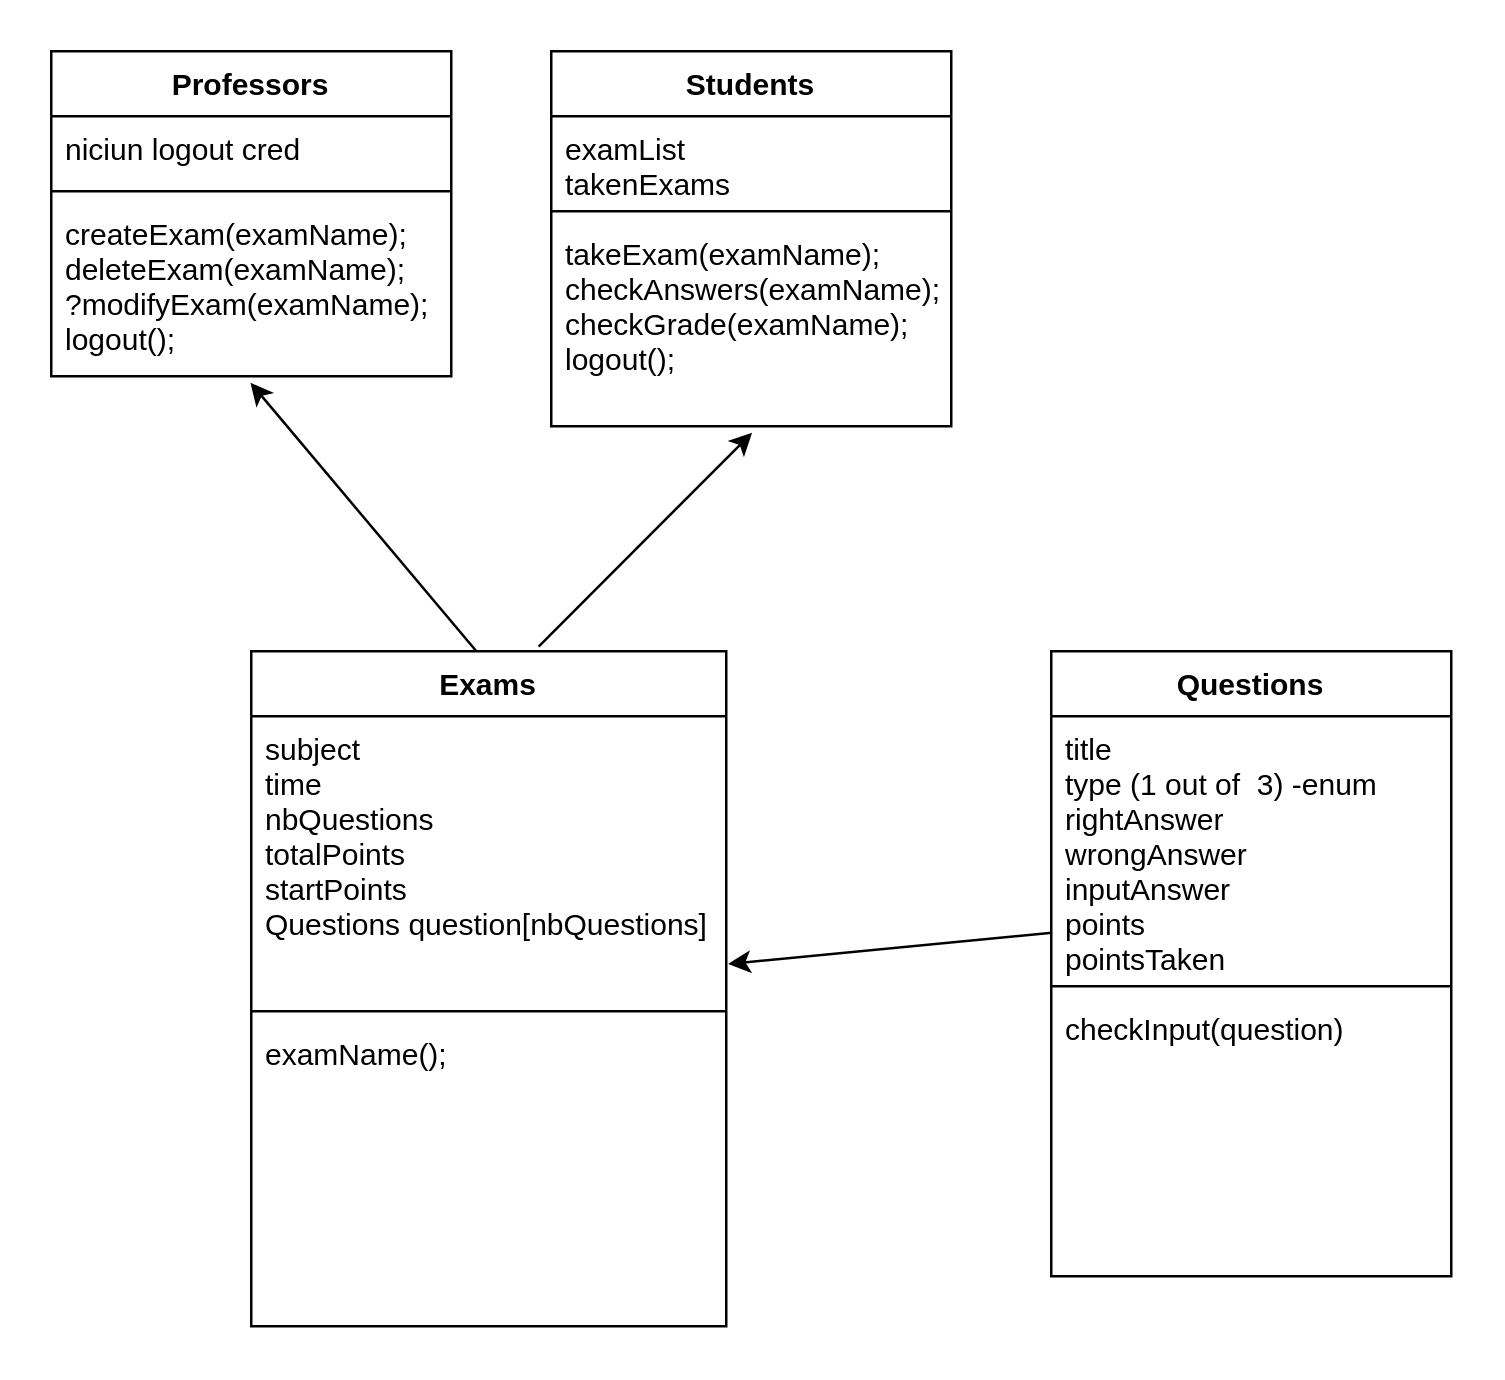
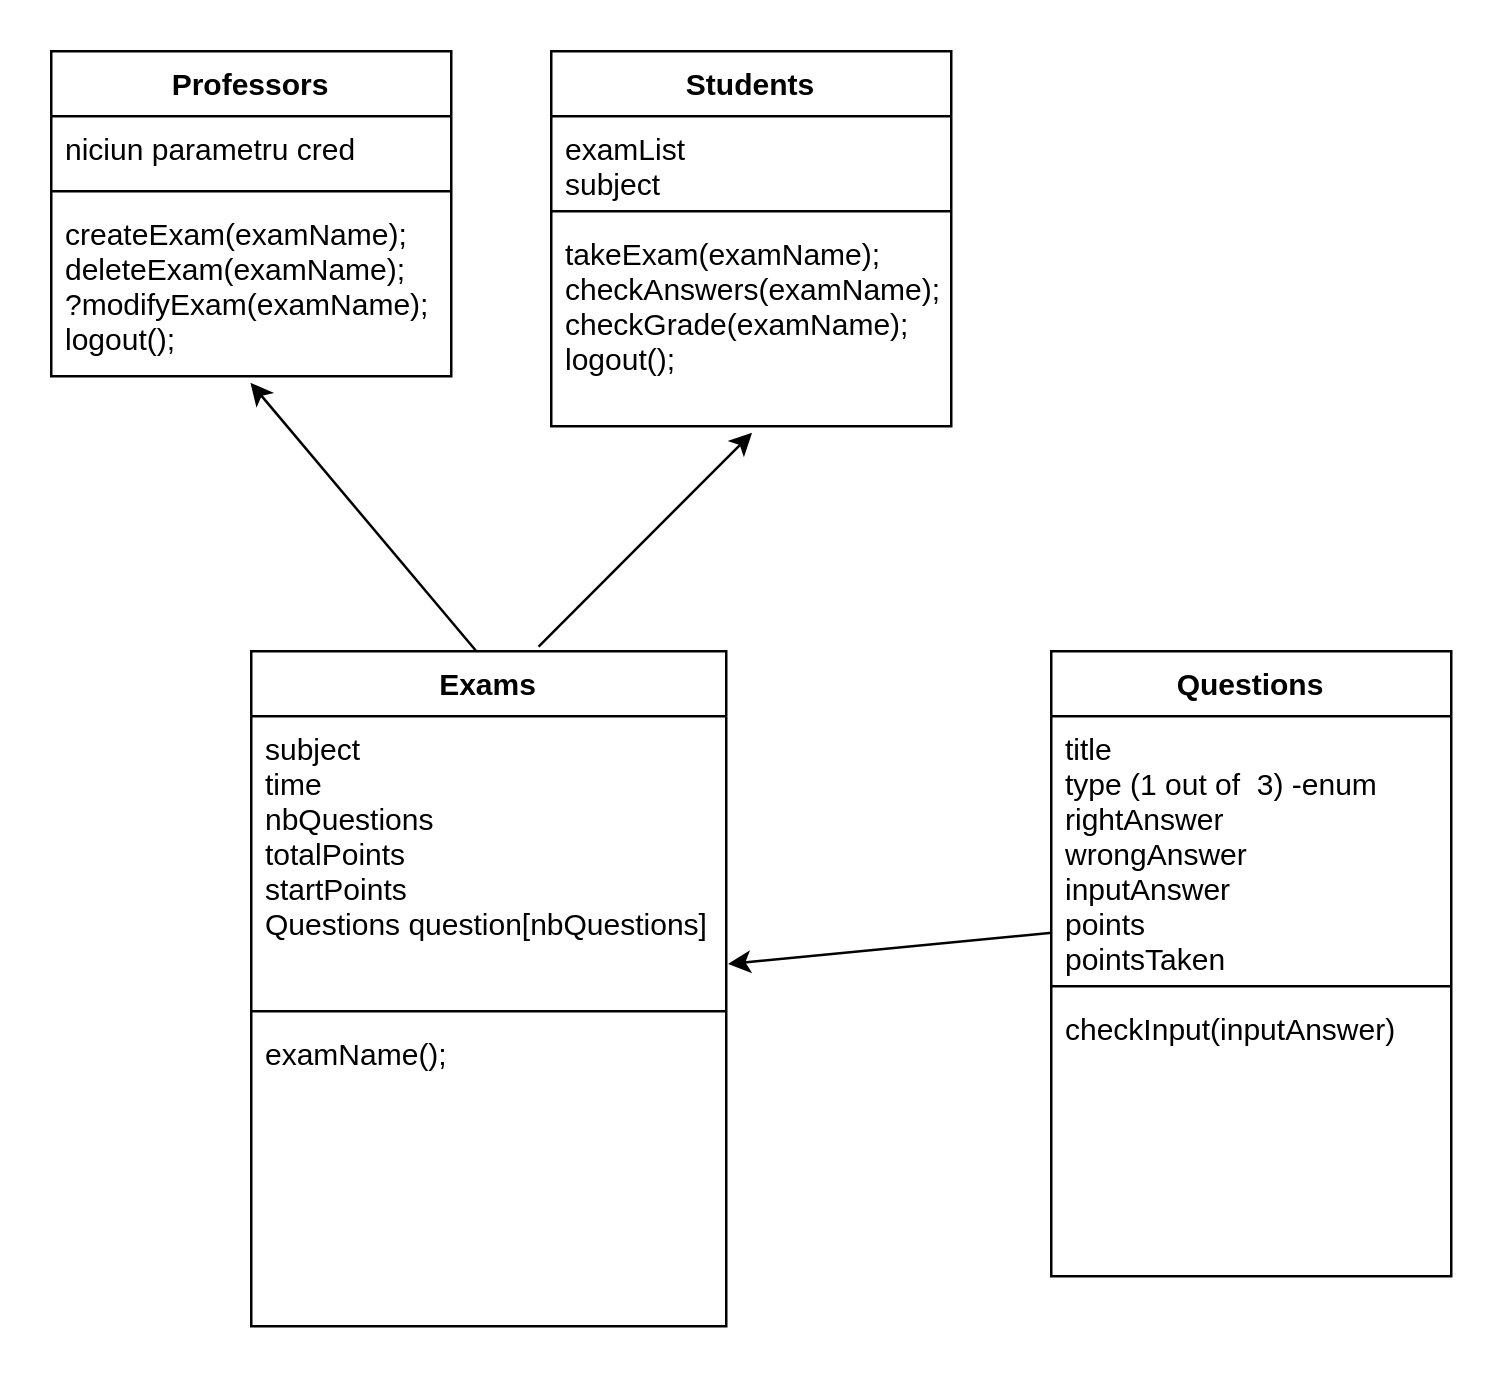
node "niciun logout cred": label "niciun logout cred" -> "niciun parametru cred"
node "examList takenExams": label "examList takenExams" -> "examList subject"
node "checkInput(question)": label "checkInput(question)" -> "checkInput(inputAnswer)"
